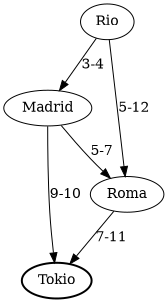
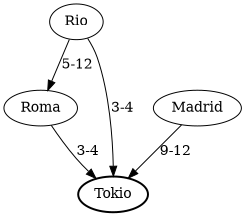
edge "Rio" -> "Madrid": now "Rio" -> "Tokio"
edge "Madrid" -> "Roma": removed, label "5-7"
edge "Madrid" -> "Tokio": label "9-10" -> "9-12"
edge "Roma" -> "Tokio": label "7-11" -> "3-4"
